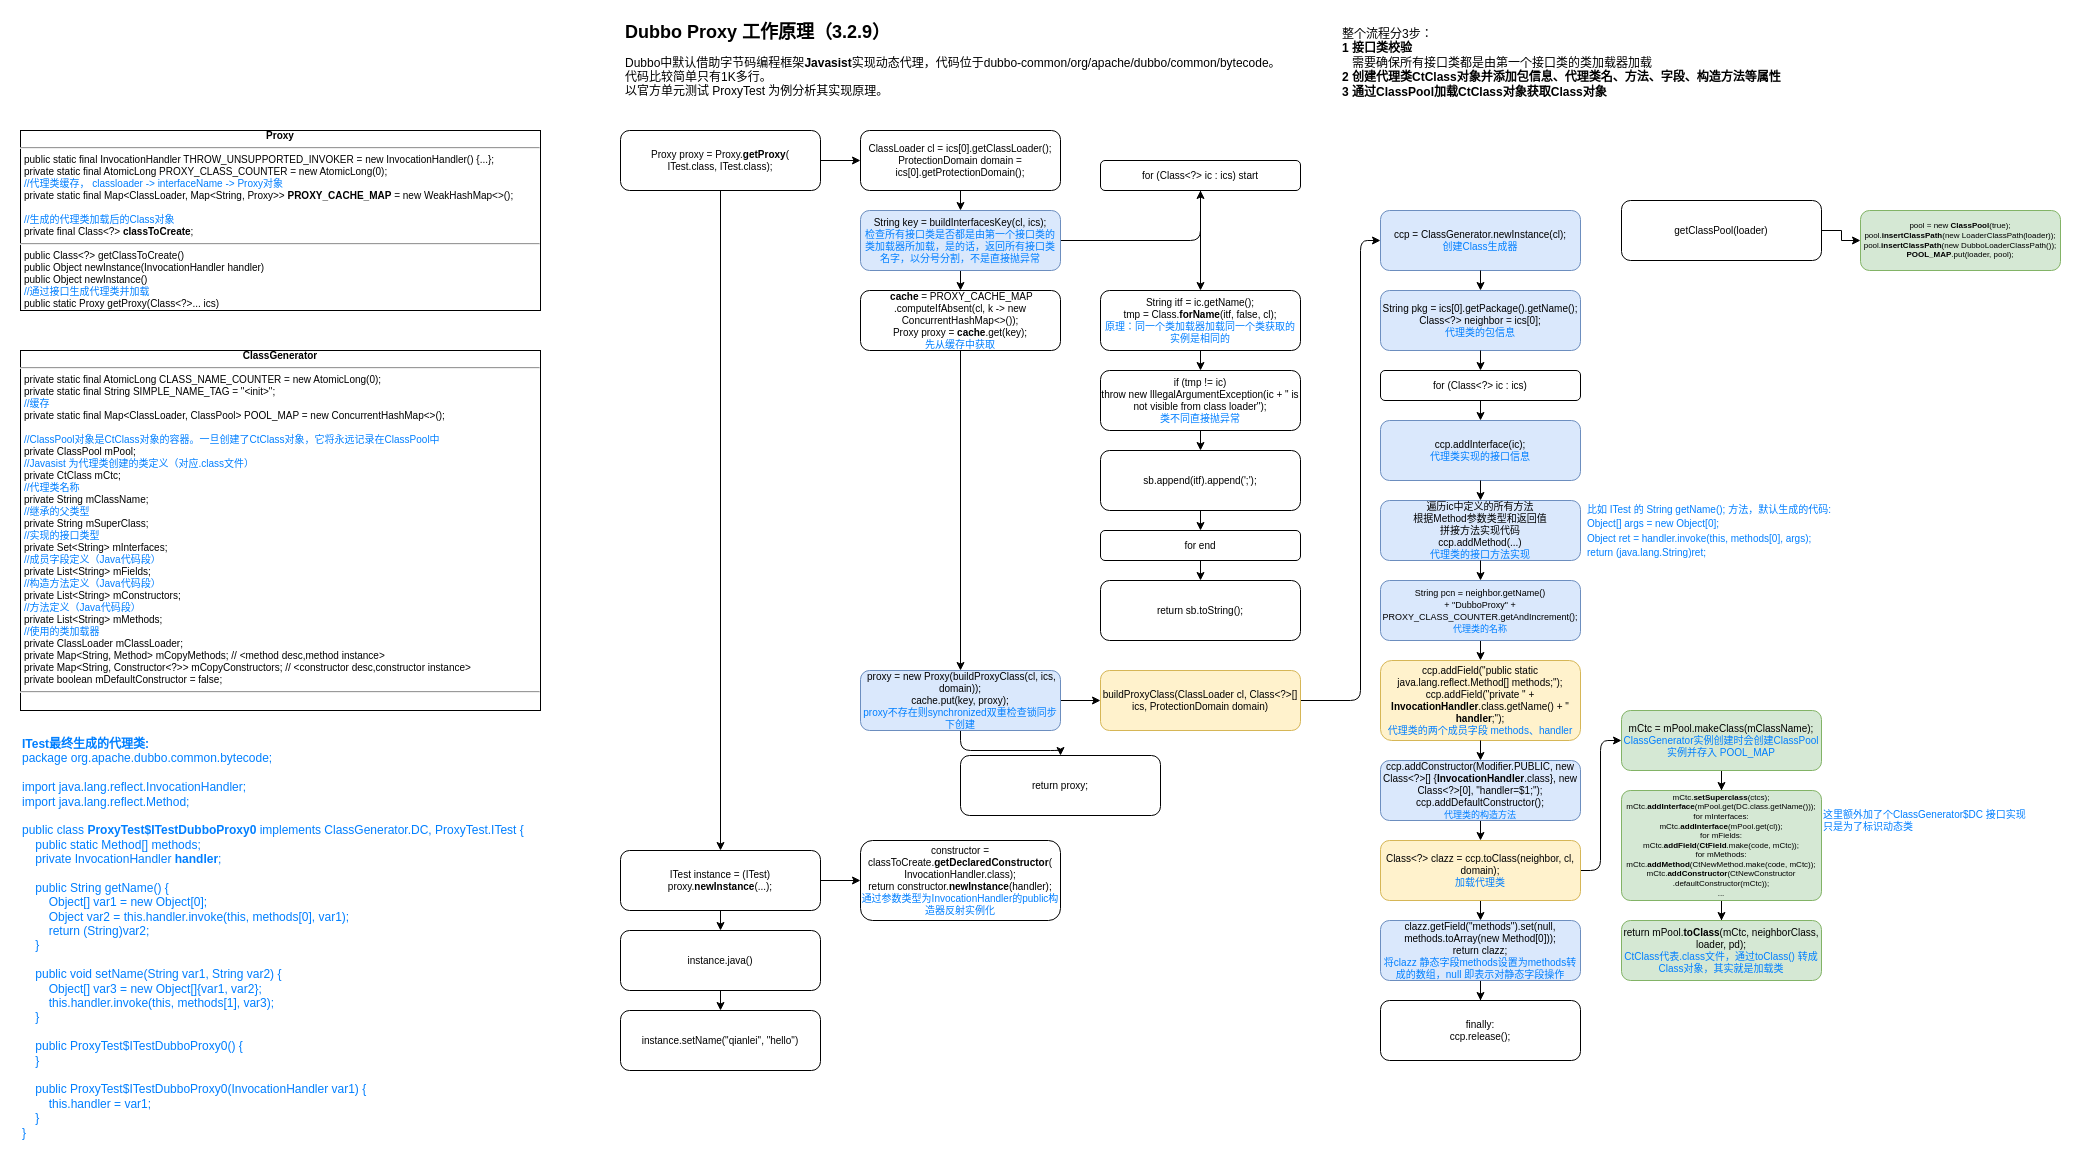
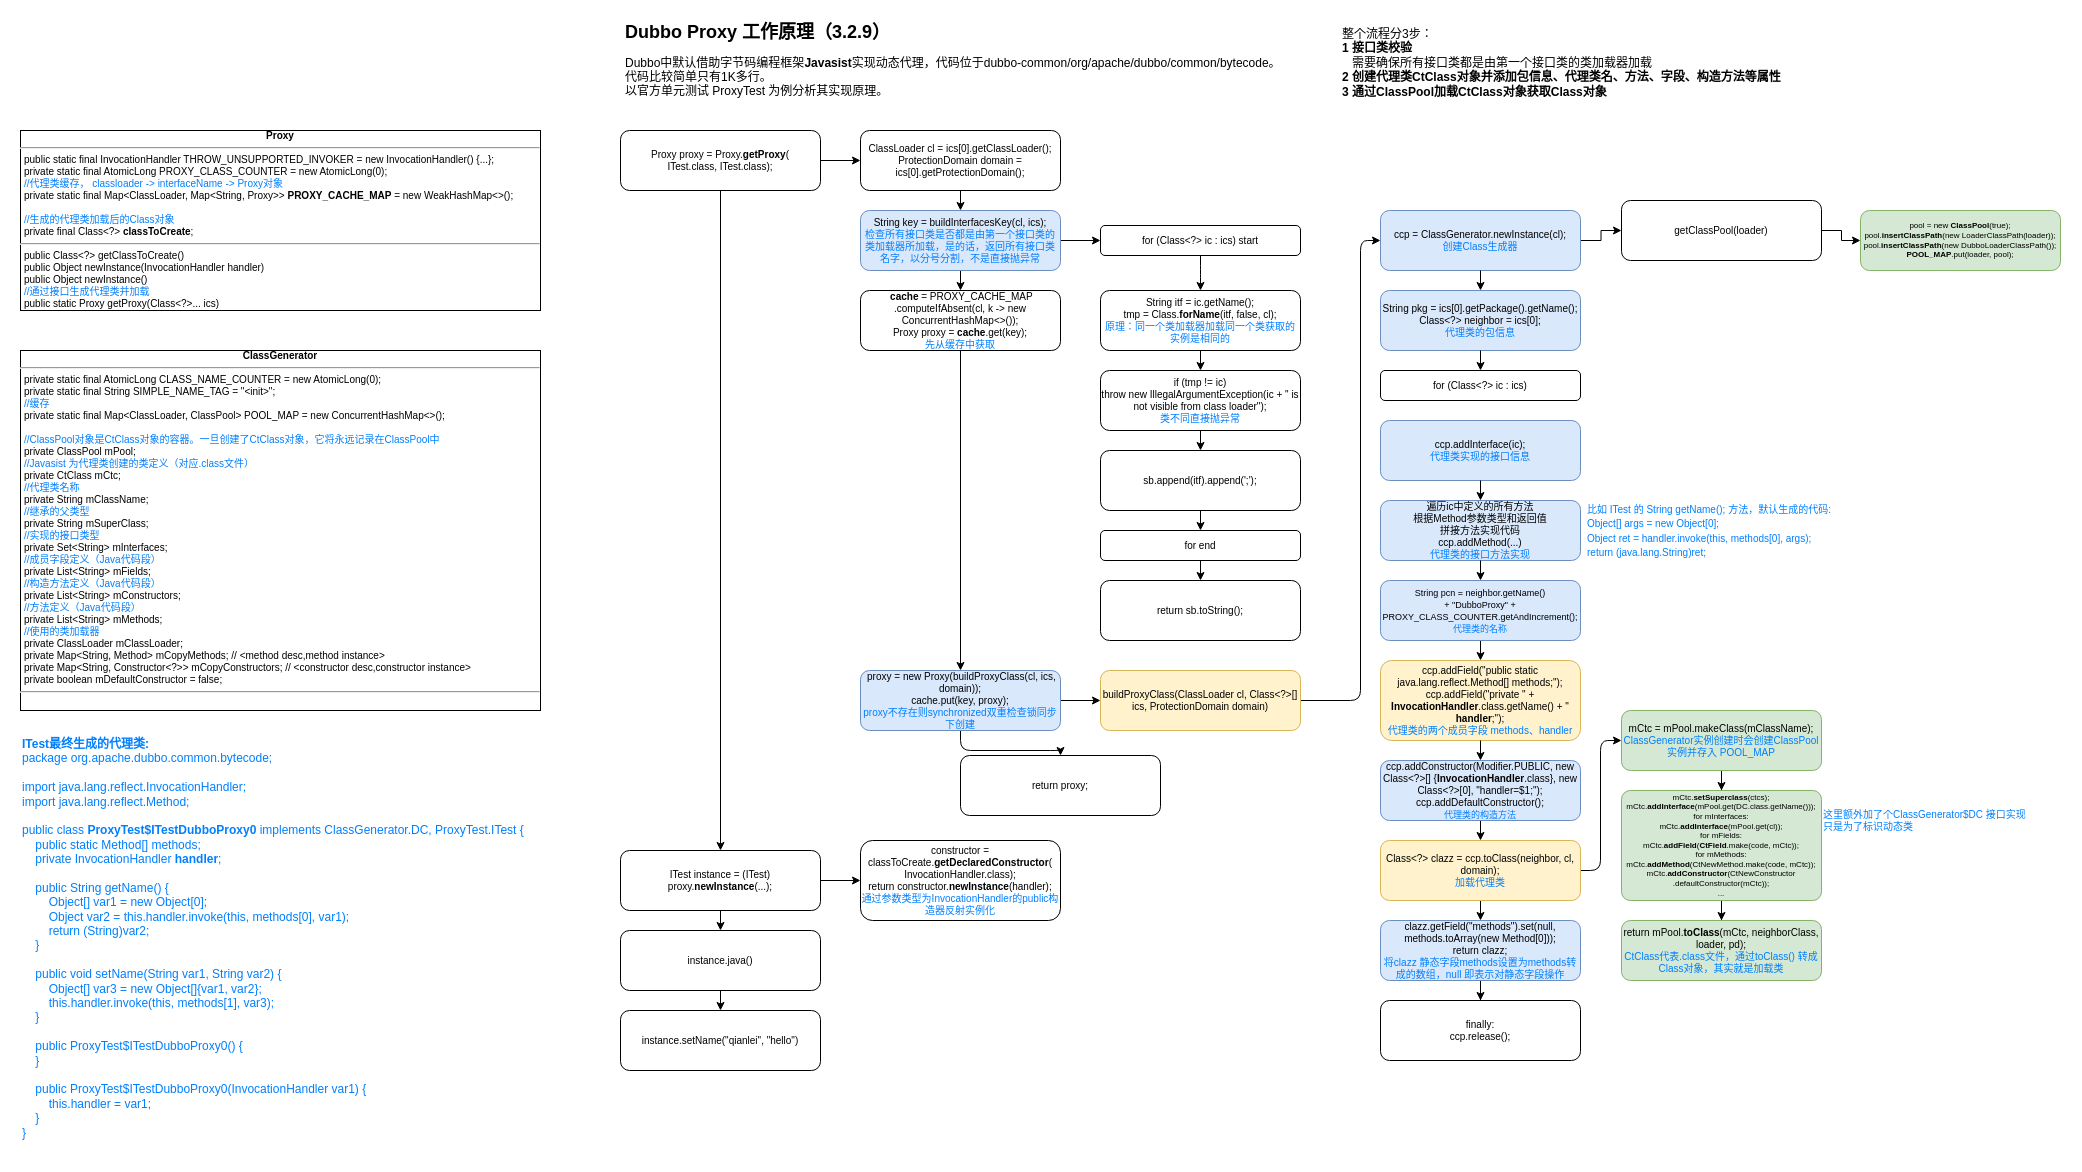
node "for (Class<?> ic : ics) start": moved (1201, 176) -> (1201, 241)
edge "ccp = ClassGenerator.newInstance(cl); 创建Class生成器" -> "getClassPool(loader)": added
edge "for (Class<?> ic : ics)" -> "ccp.addInterface(ic); 代理类实现的接口信息": removed
